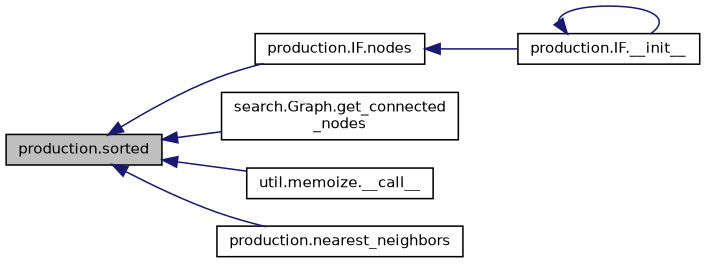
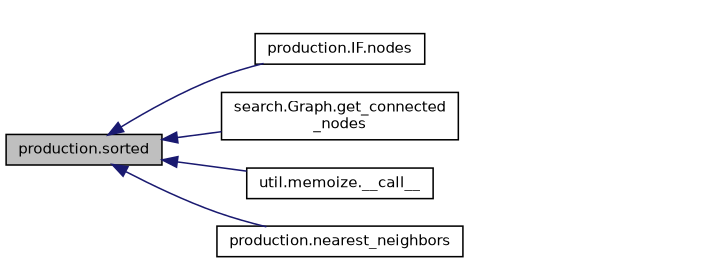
node "production.IF.__init__": removed
